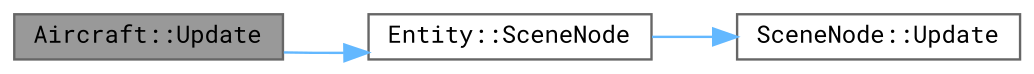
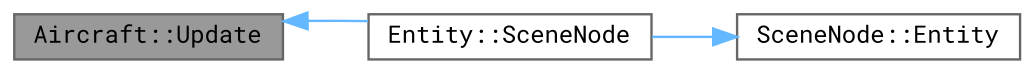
node "SceneNode::Update": label "SceneNode::Update" -> "SceneNode::Entity"
edge "Aircraft::Update" -> "Entity::SceneNode": reversed
